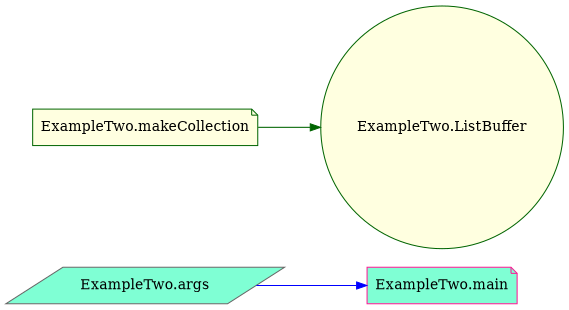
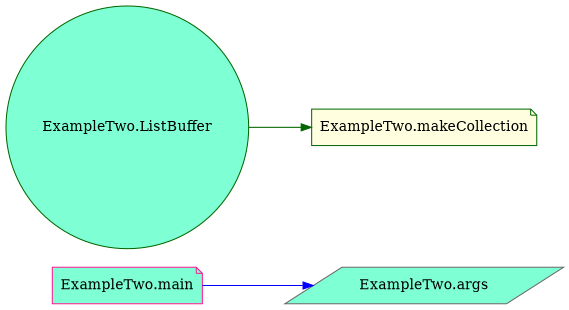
edge "ExampleTwo.makeCollection" -> "ExampleTwo.ListBuffer": reversed
node "ExampleTwo.ListBuffer": fillcolor lightyellow -> aquamarine
edge "ExampleTwo.args" -> "ExampleTwo.main": reversed
